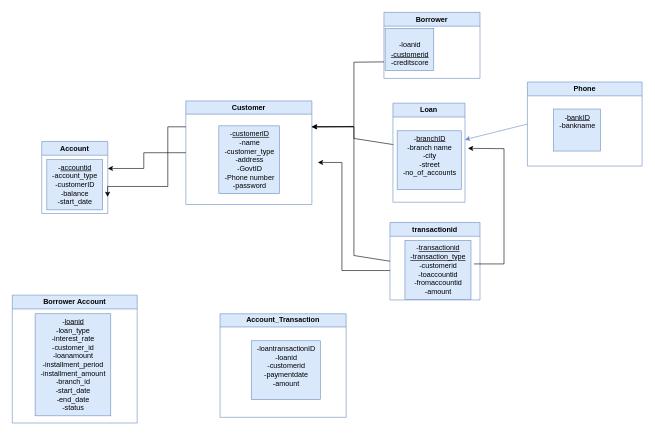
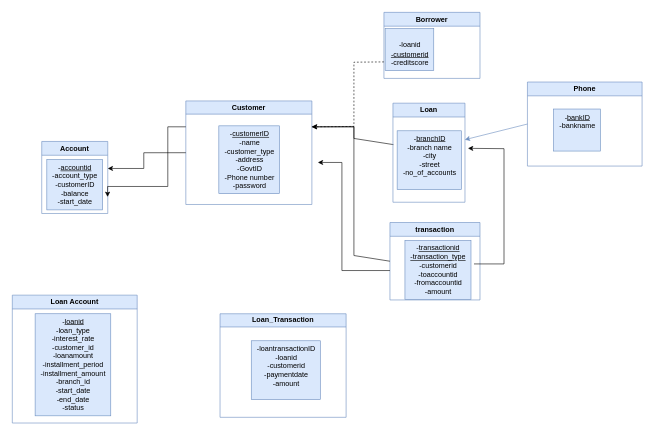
edge "Borrower" -> "Customer": style solid -> dashed
node "transactionid": label "transactionid" -> "transaction"
node "Borrower Account": label "Borrower Account" -> "Loan Account"
node "Account_Transaction": label "Account_Transaction" -> "Loan_Transaction"
